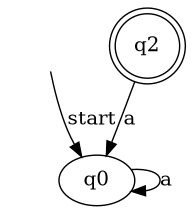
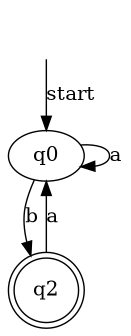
edge "q0" -> "q2": added, label "b"
